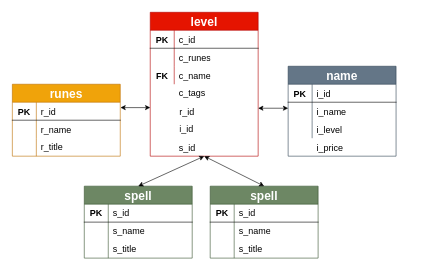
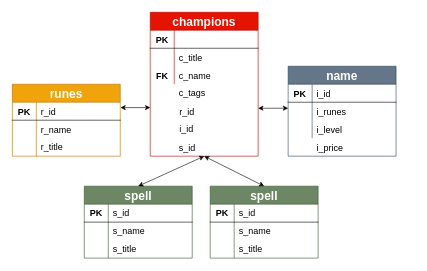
node "level": label "level" -> "champions"
node "c_id": removed
node "c_runes": label "c_runes" -> "c_title"
node "i_name": label "i_name" -> "i_runes"
